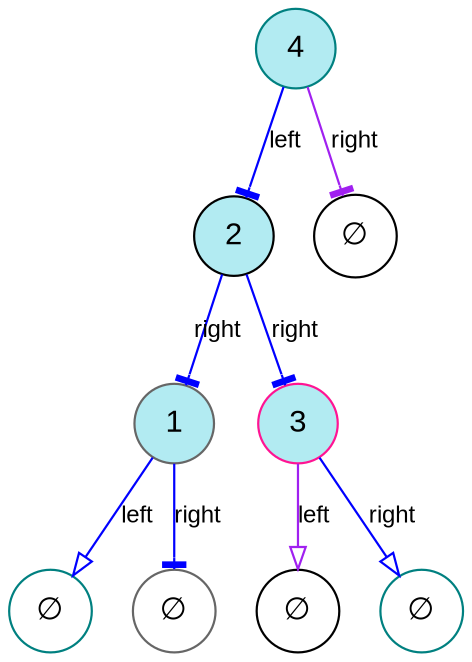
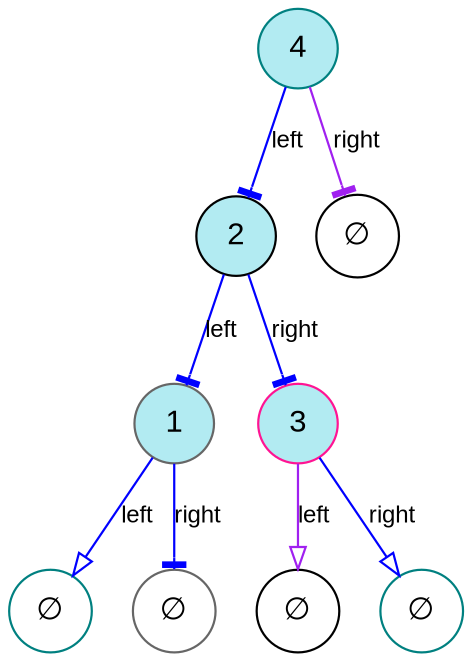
edge "2" -> "1": label "right" -> "left"
